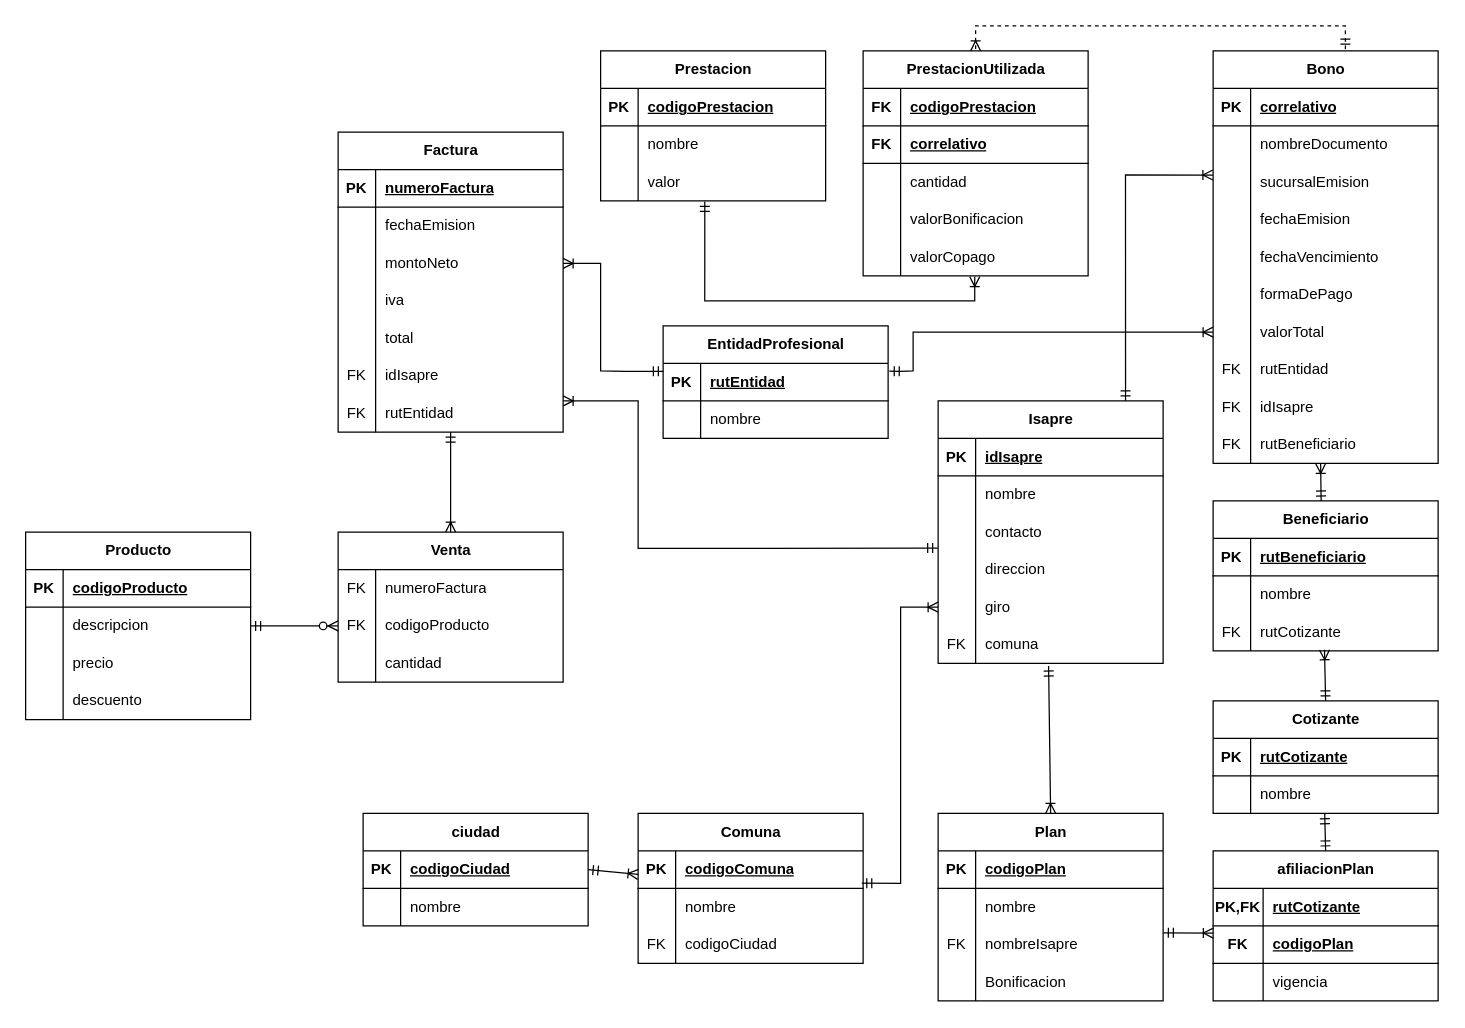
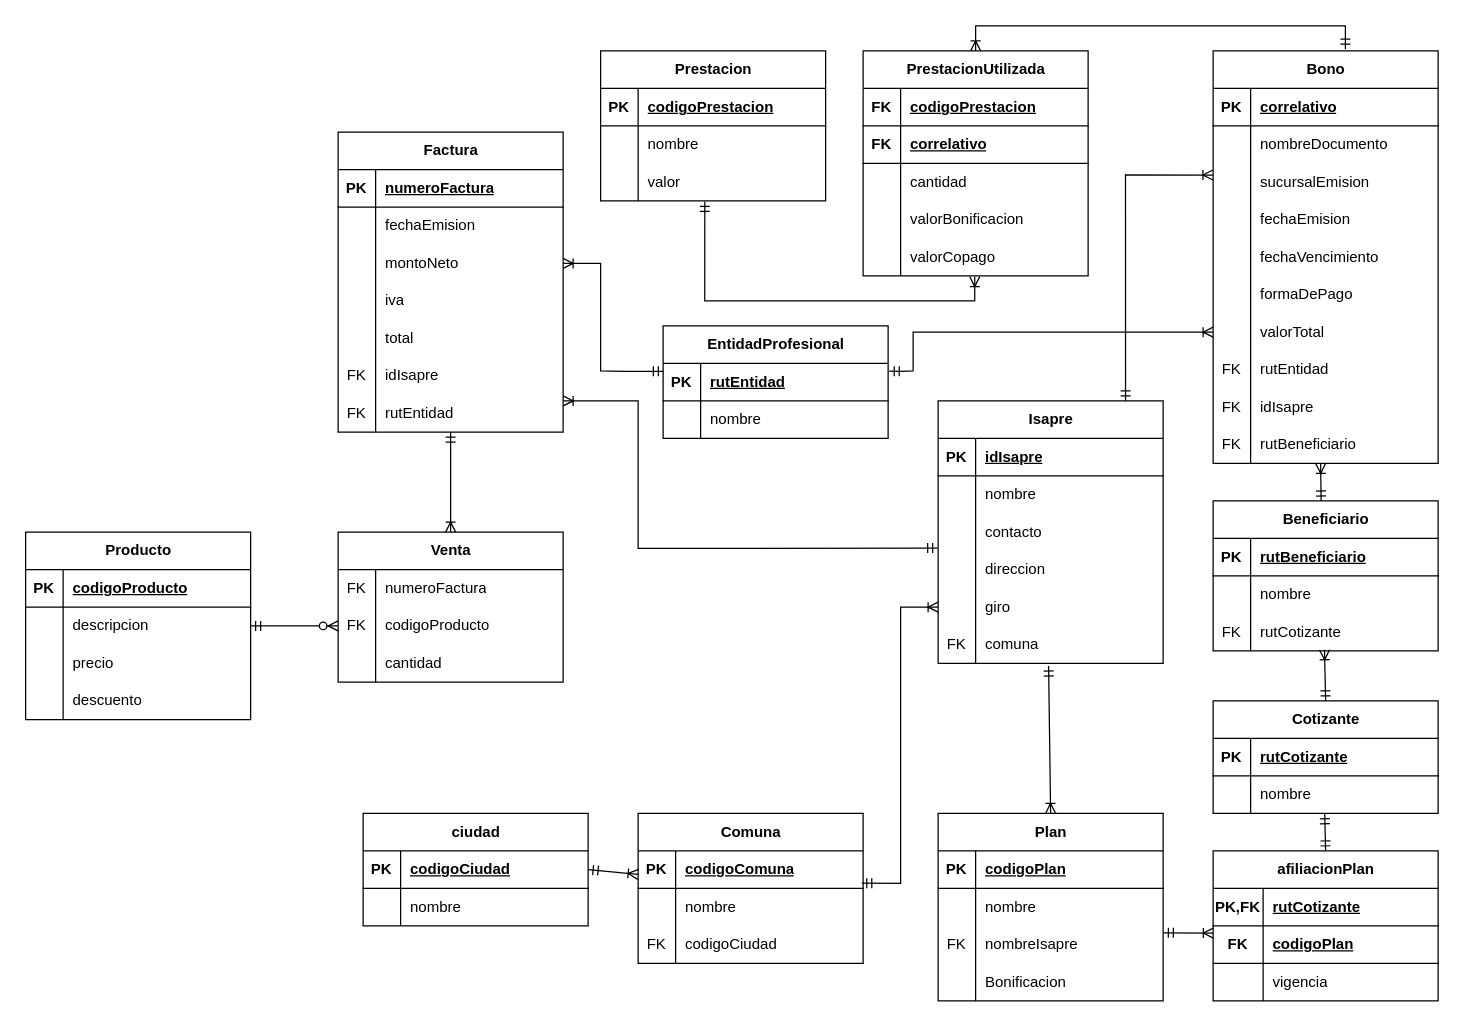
edge "PrestacionUtilizada" -- "Bono": style dashed -> solid
